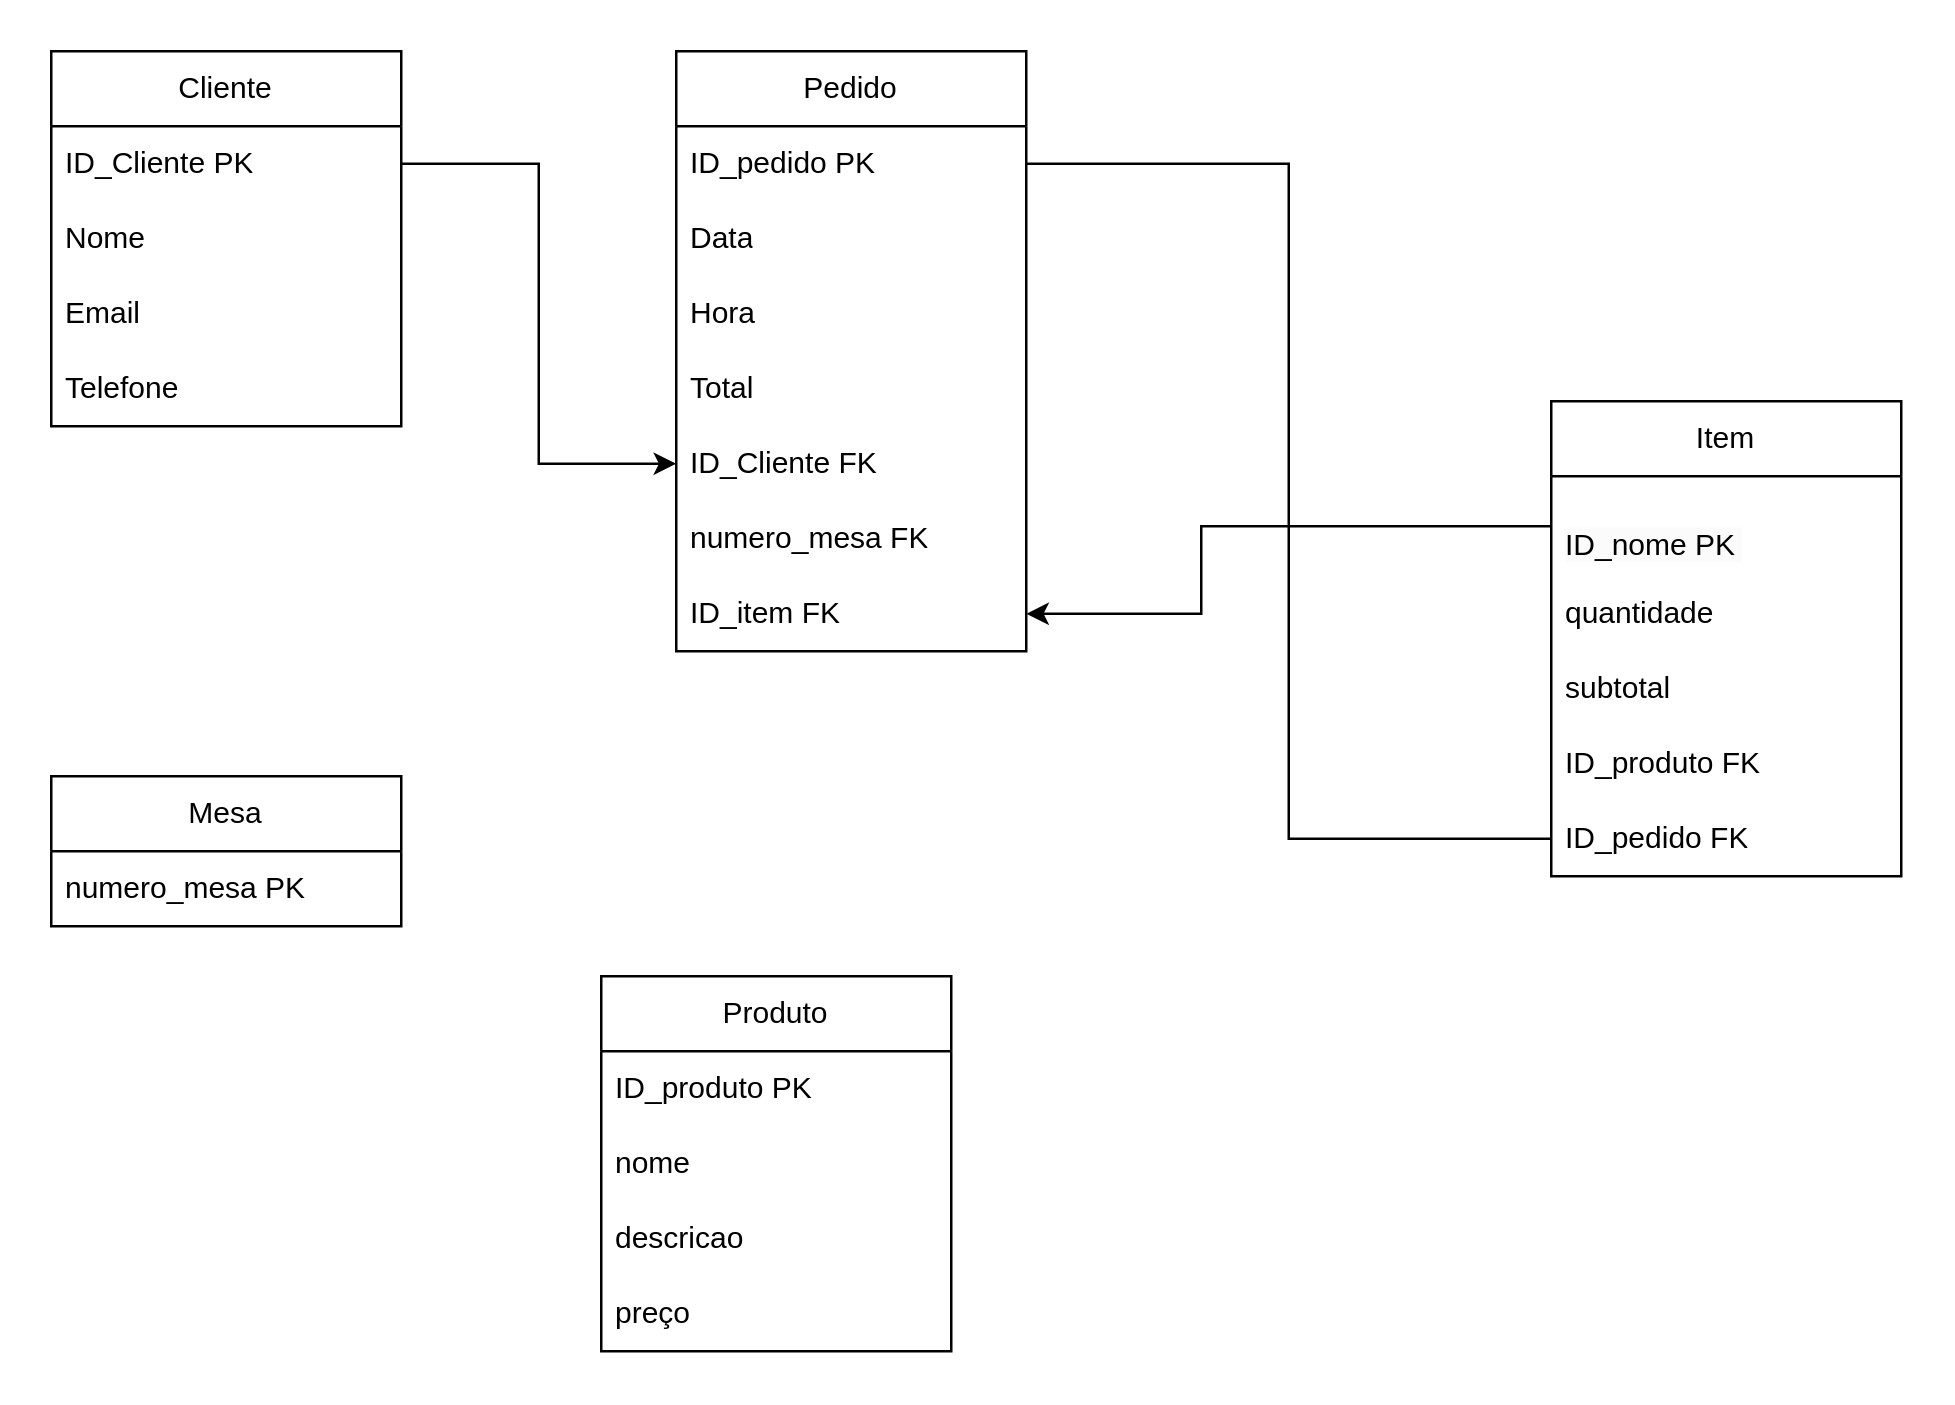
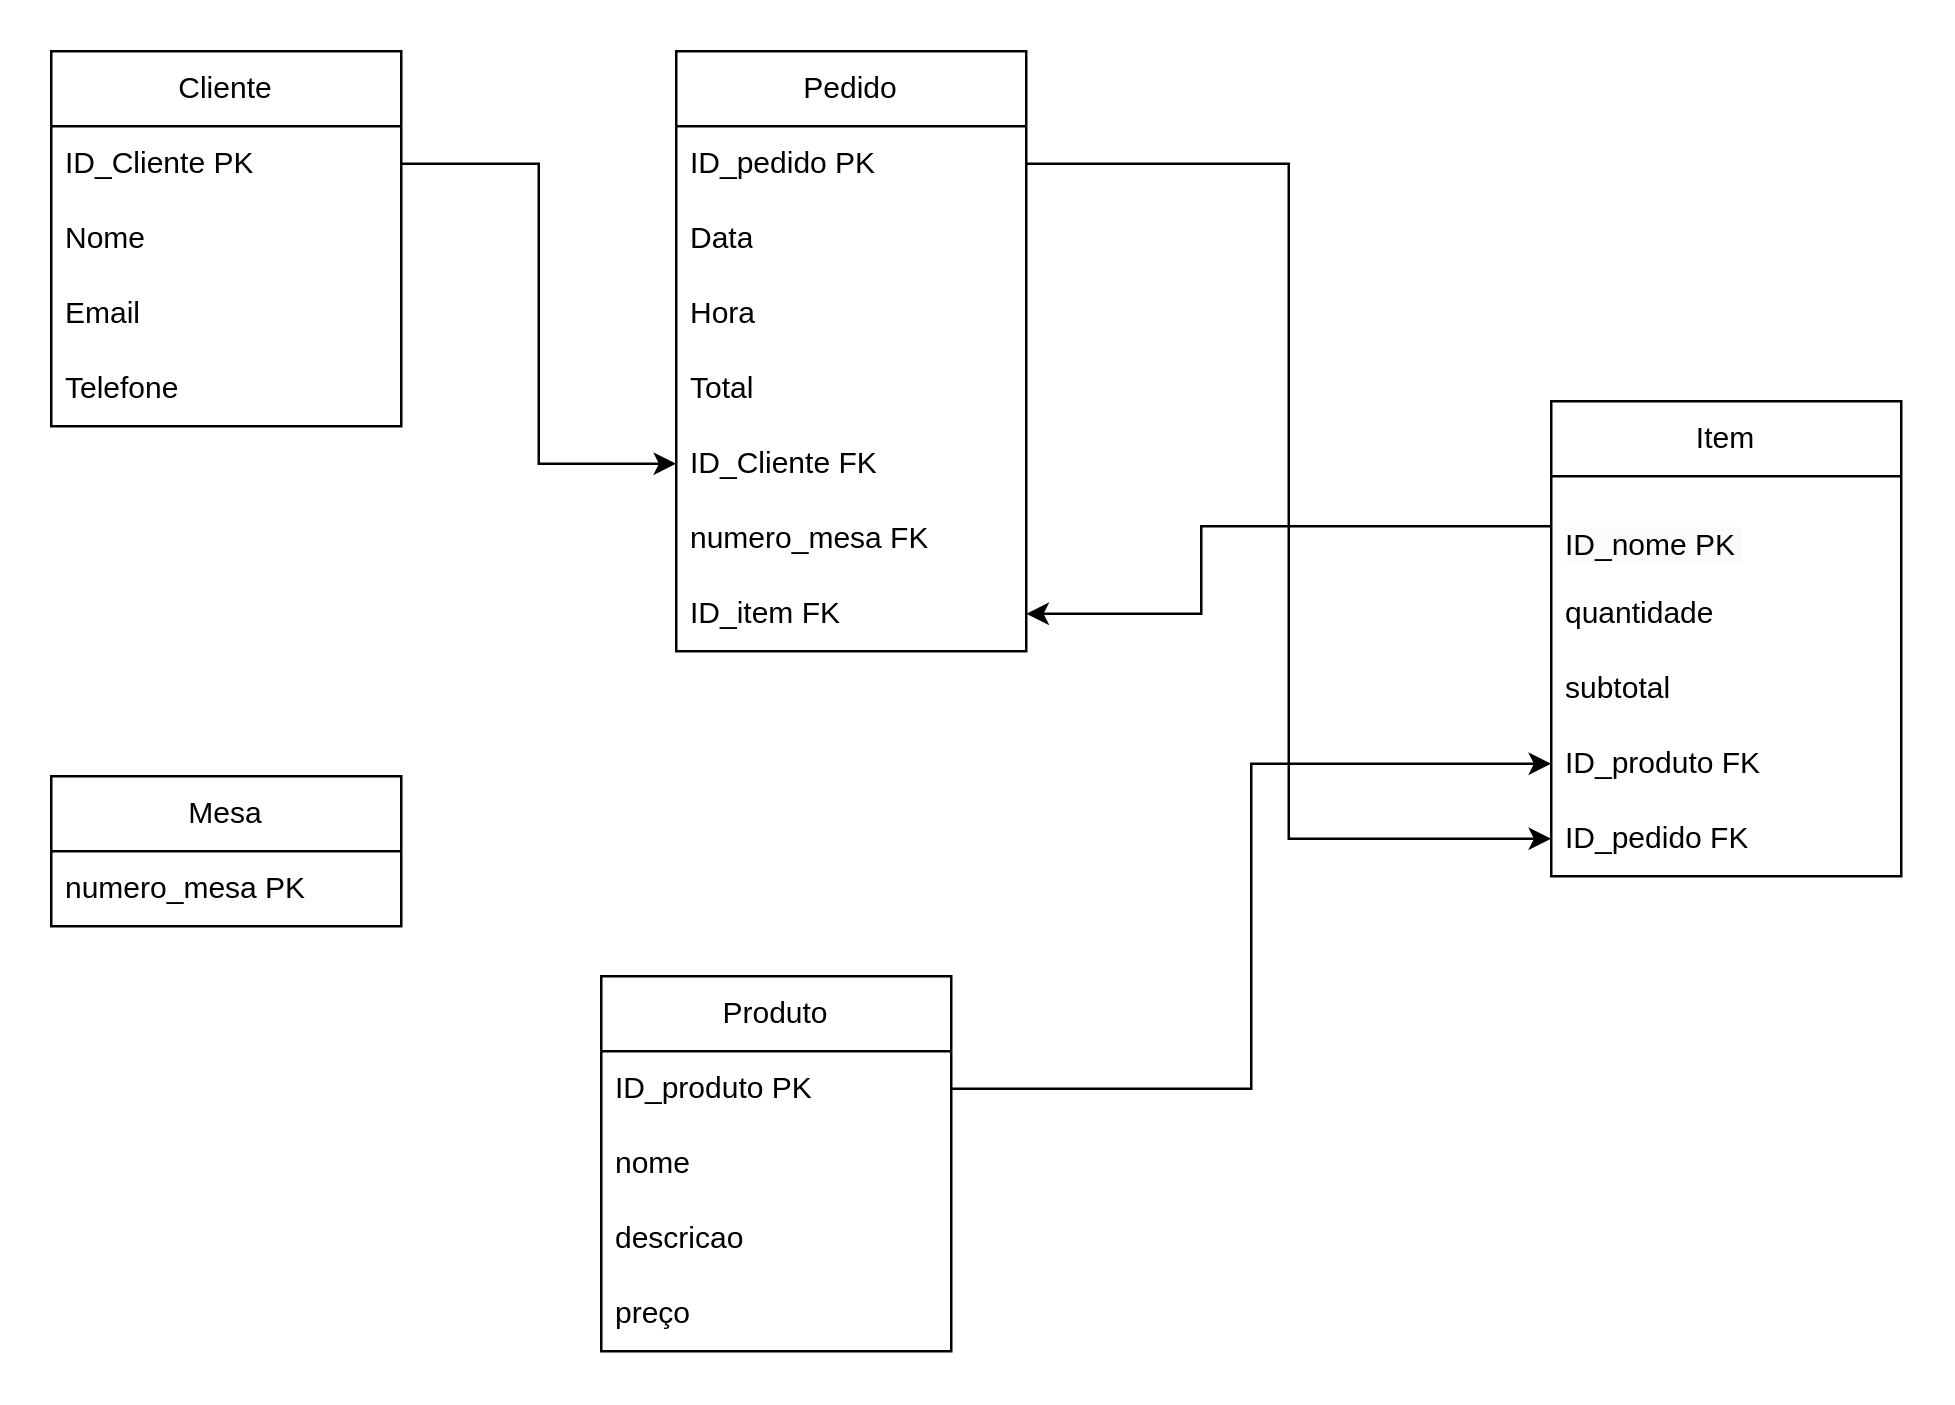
edge "ID_pedido PK" -- "ID_pedido FK": arrowhead none -> classic
edge "ID_produto PK" -> "ID_produto FK": added
